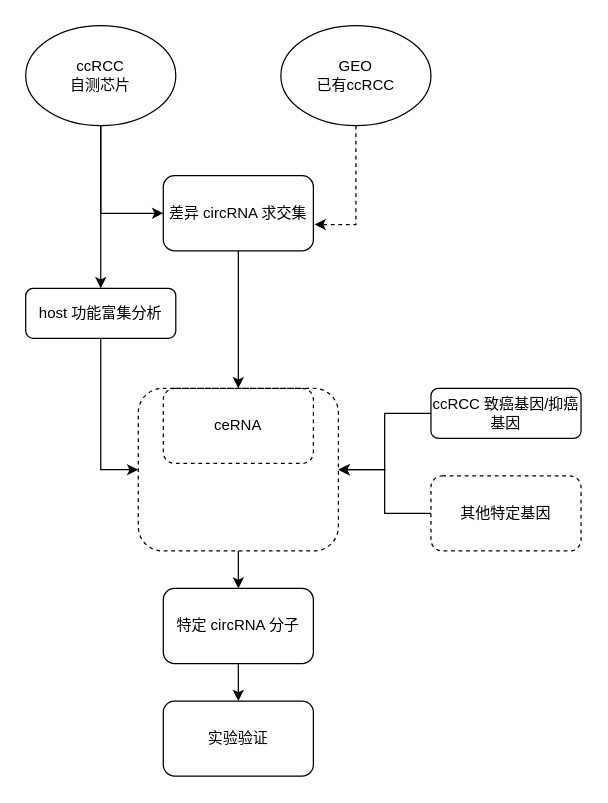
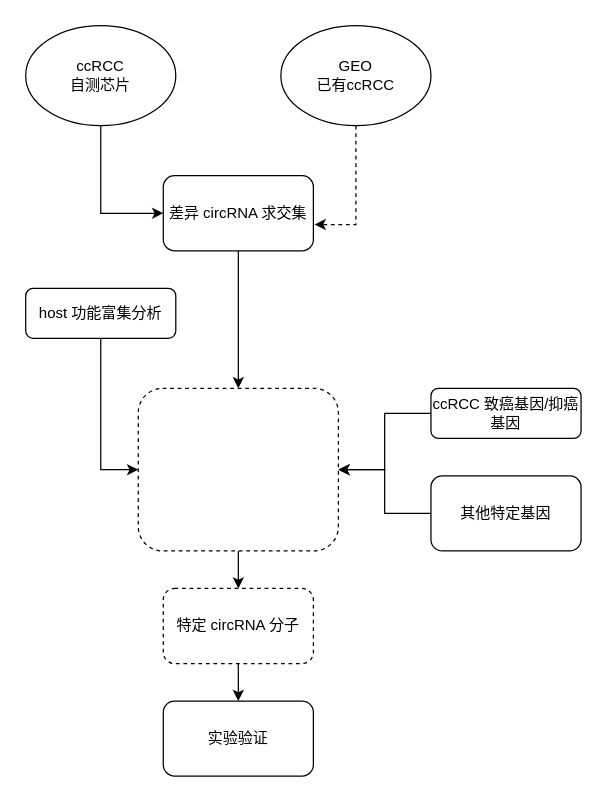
edge "ccRCC 自测芯片" -> "host 功能富集分析": removed
node "ceRNA": removed
node "其他特定基因": style dashed -> solid
node "特定 circRNA 分子": style solid -> dashed
